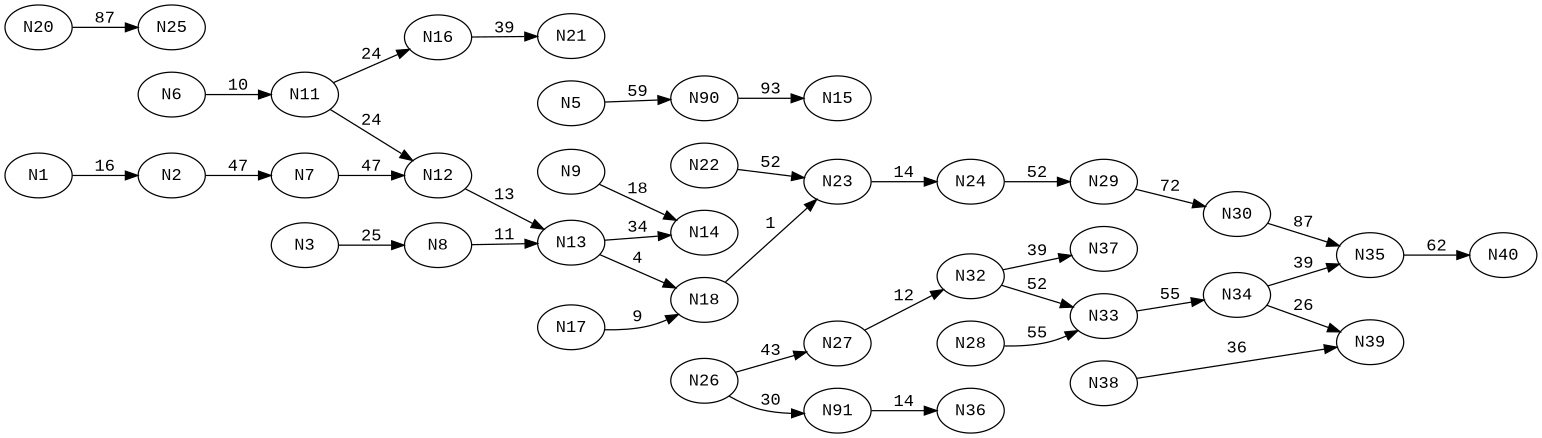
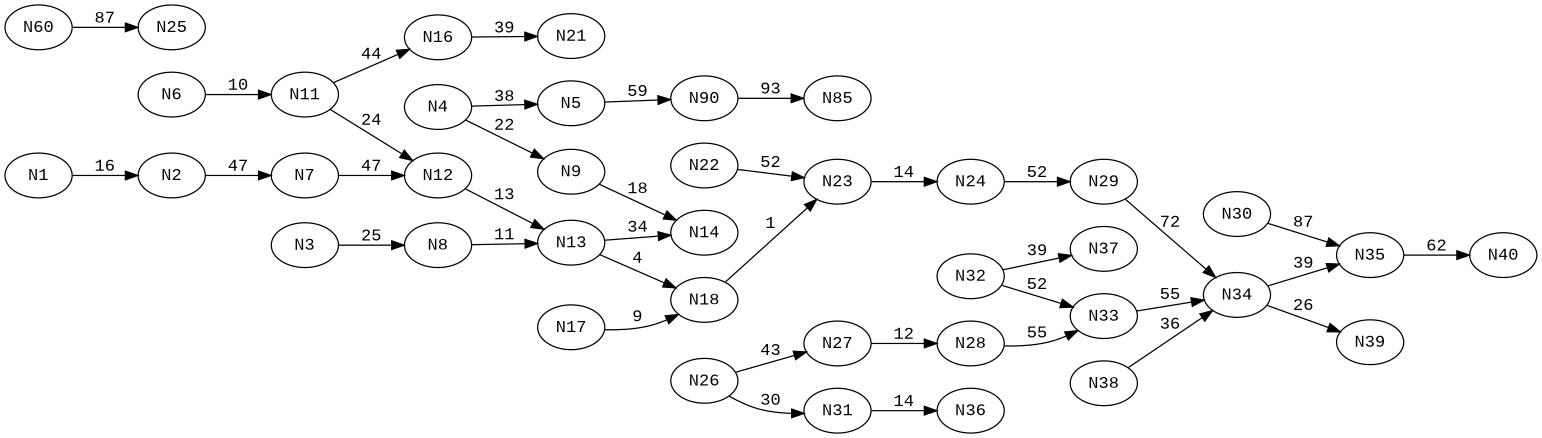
node "N20": label "N20" -> "N60"
edge "N11" -> "N16": label "24" -> "44"
node "N15": label "N15" -> "N85"
node "N4": added
edge "N29" -> "N30": now "N29" -> "N34"
edge "N27" -> "N32": now "N27" -> "N28"
edge "N38" -> "N39": now "N38" -> "N34"
node "N91": label "N91" -> "N31"
